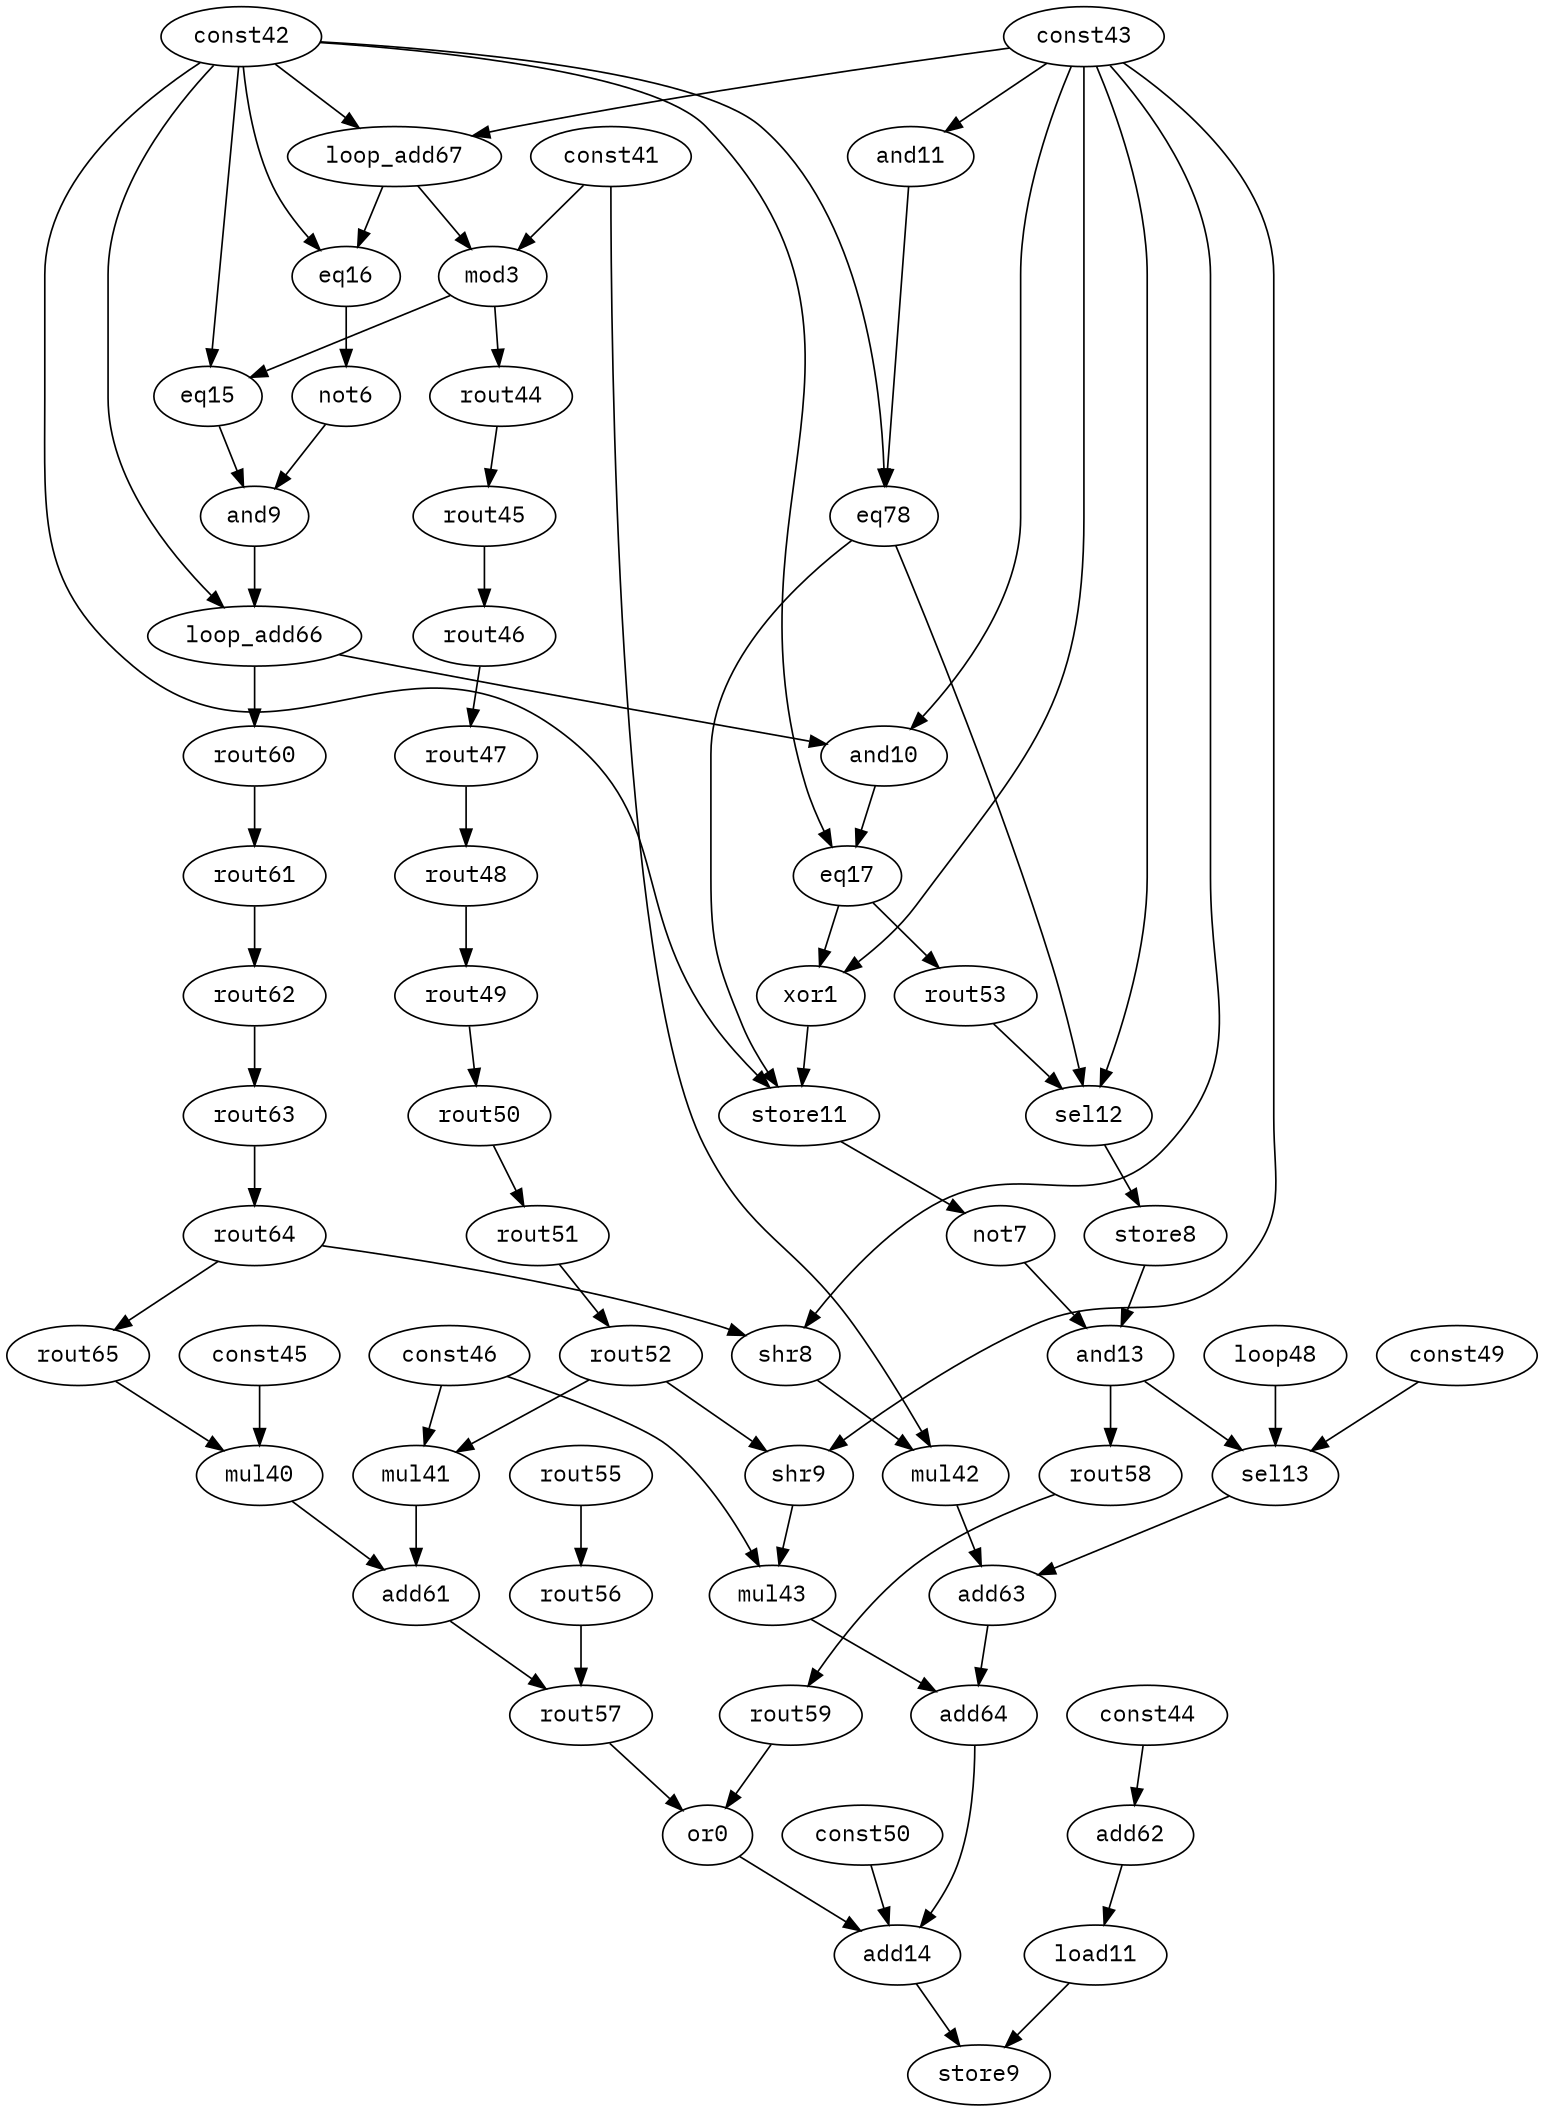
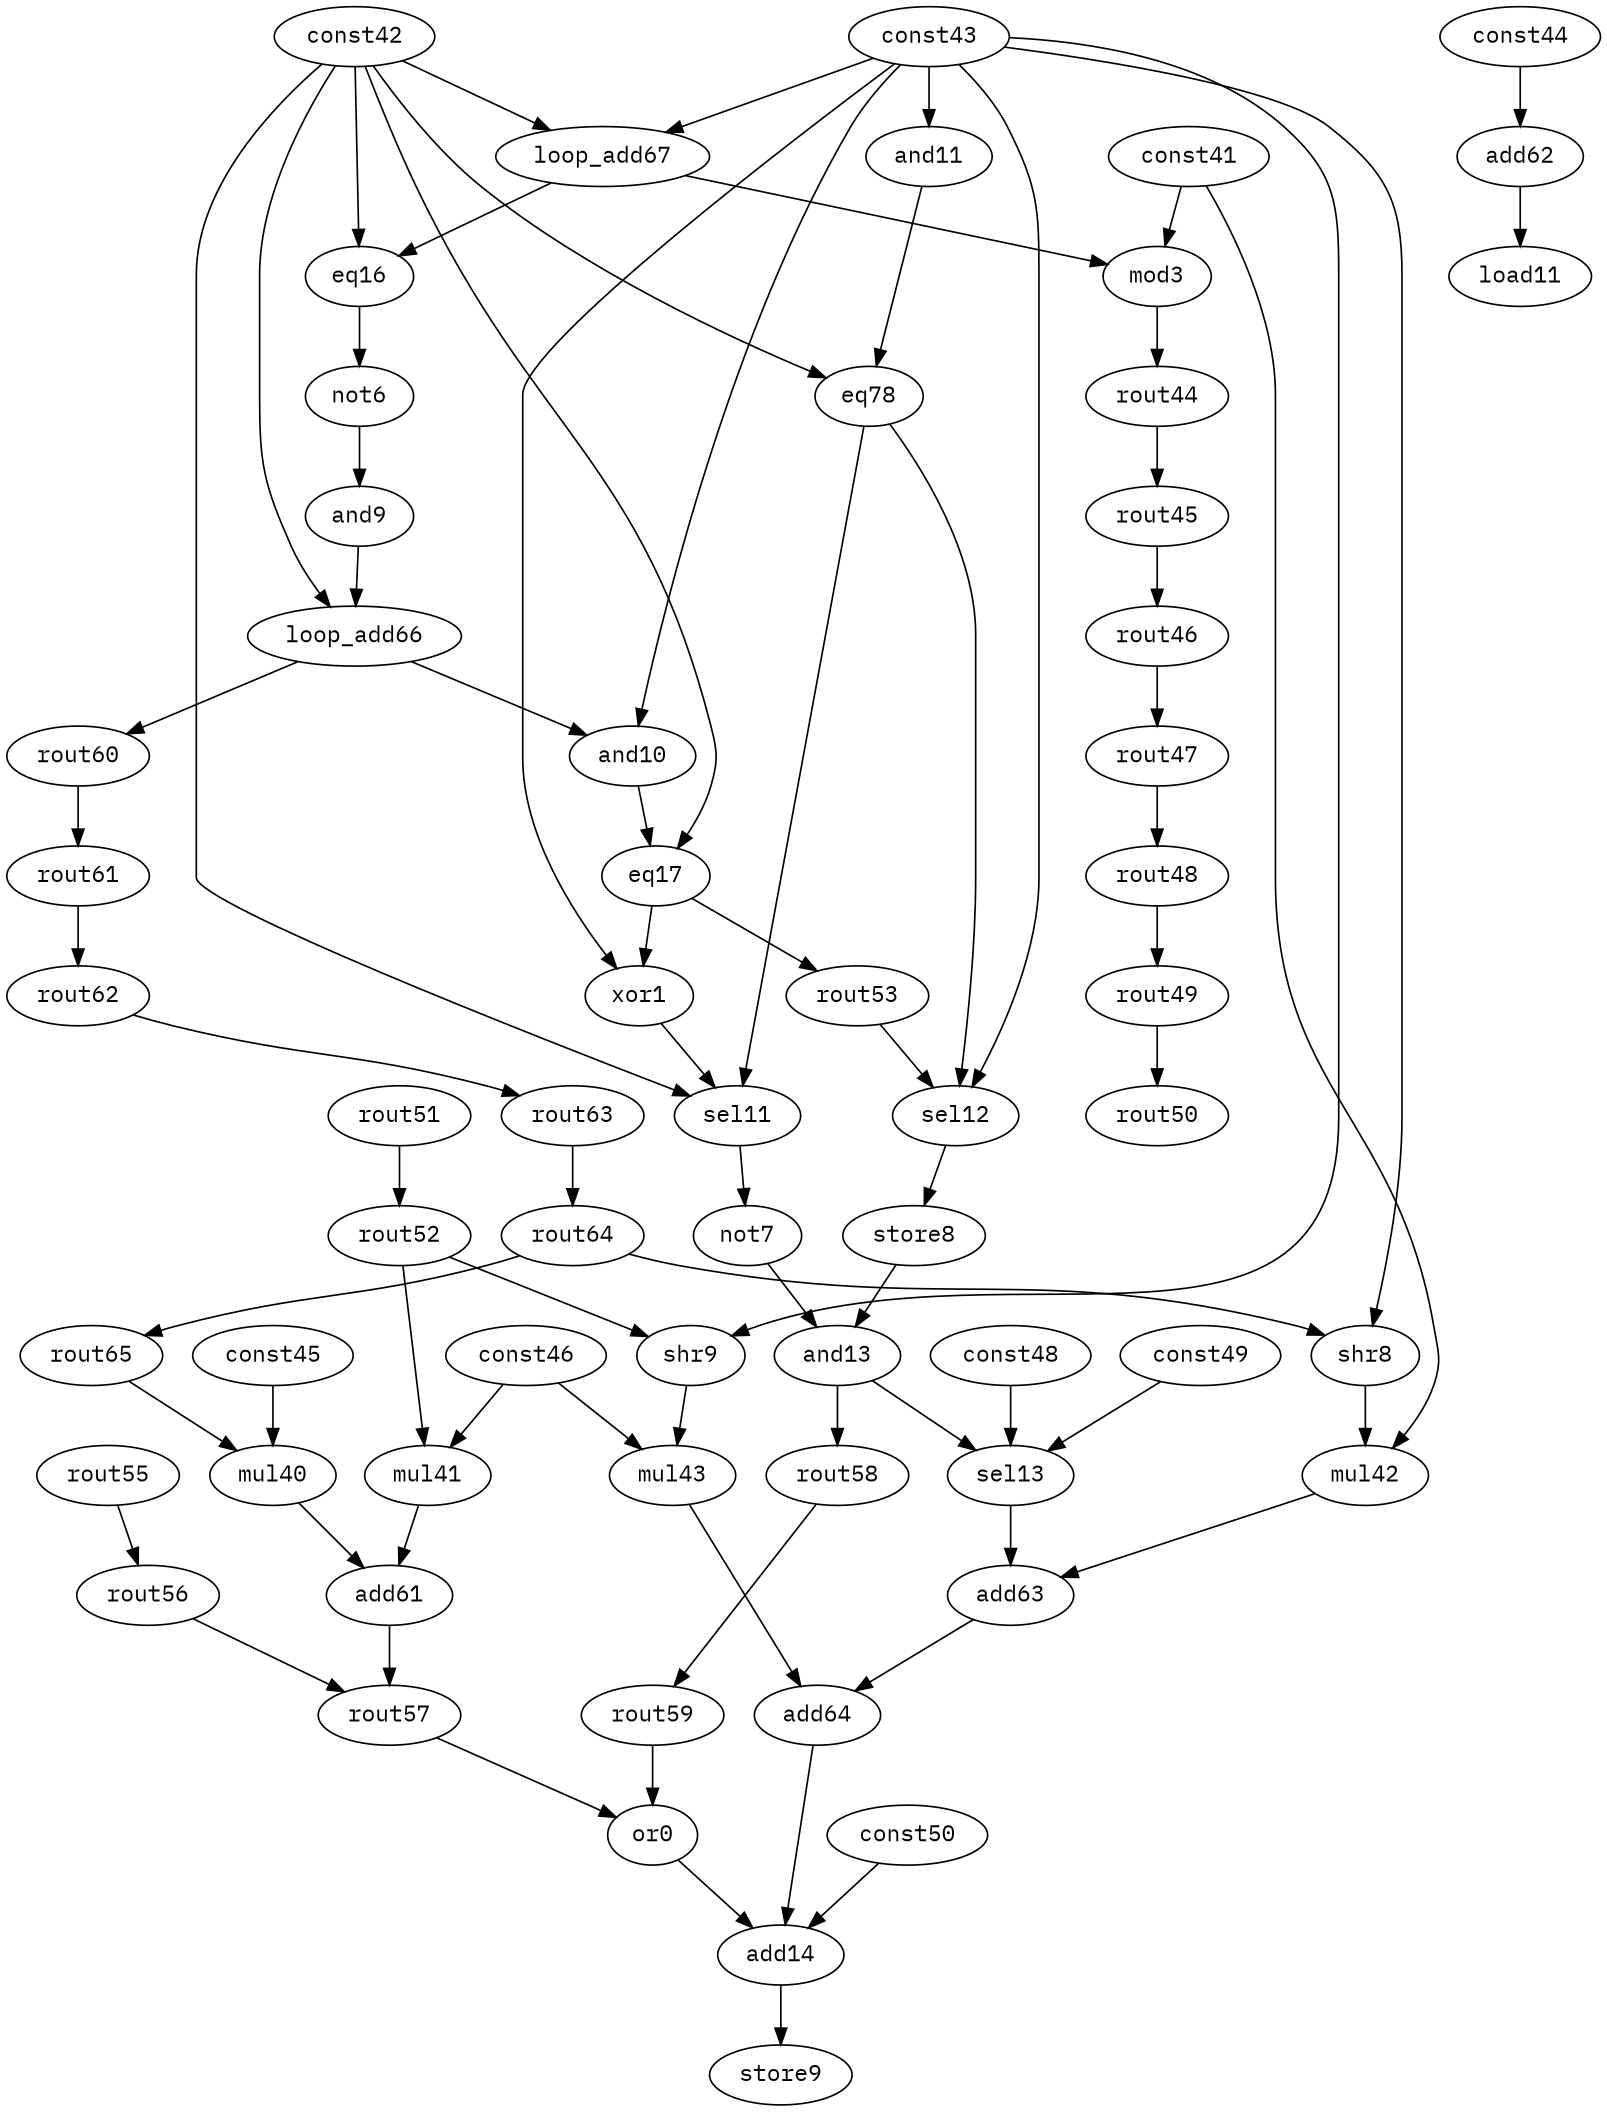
node "eq15": removed
node "store11": label "store11" -> "sel11"
edge "rout50" -> "rout51": removed
node "loop48": label "loop48" -> "const48"
edge "load11" -> "store9": removed
